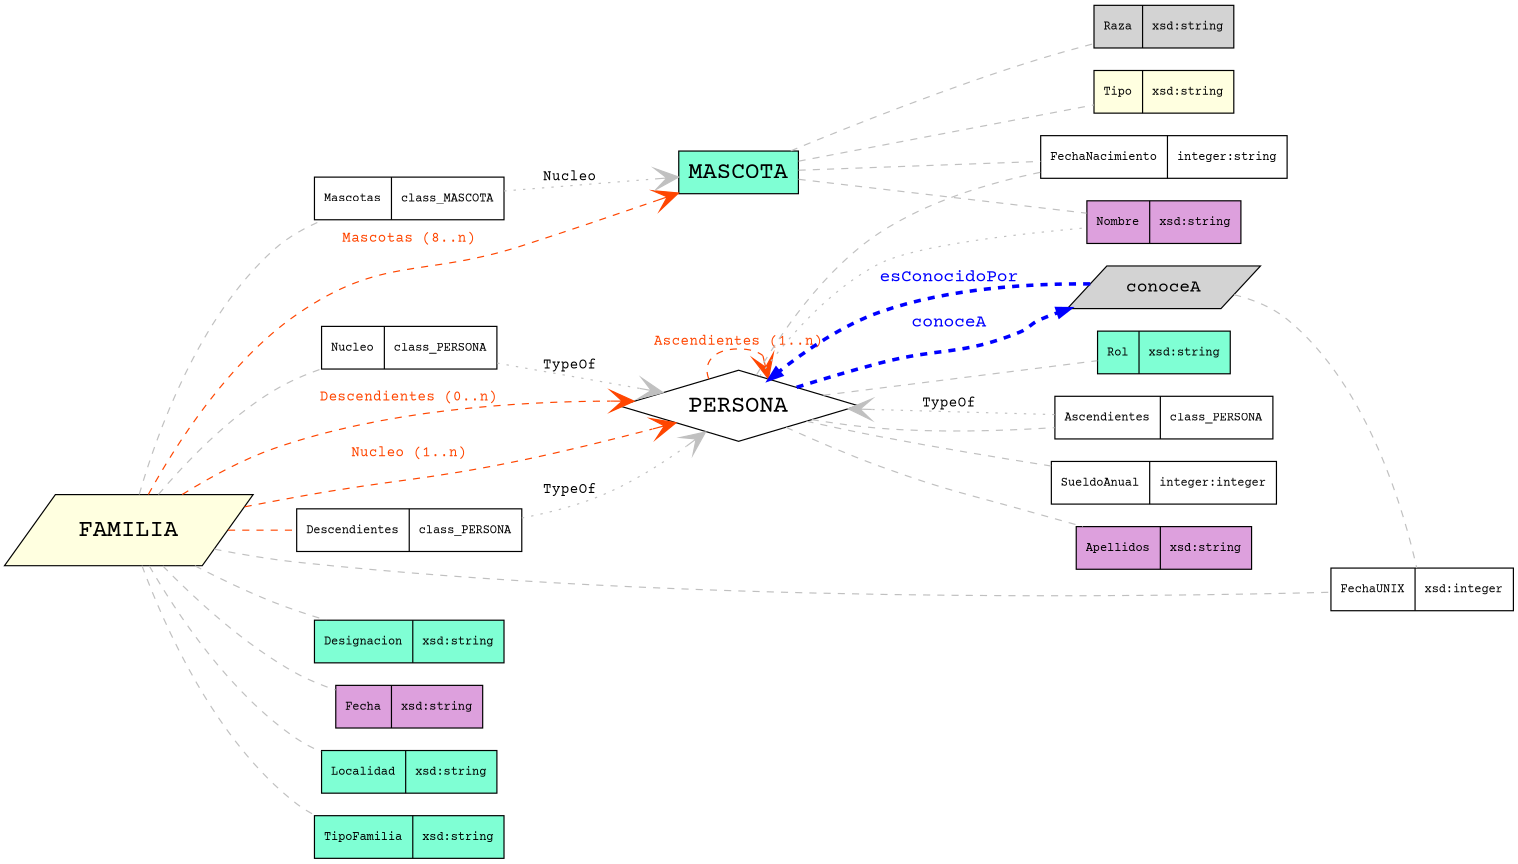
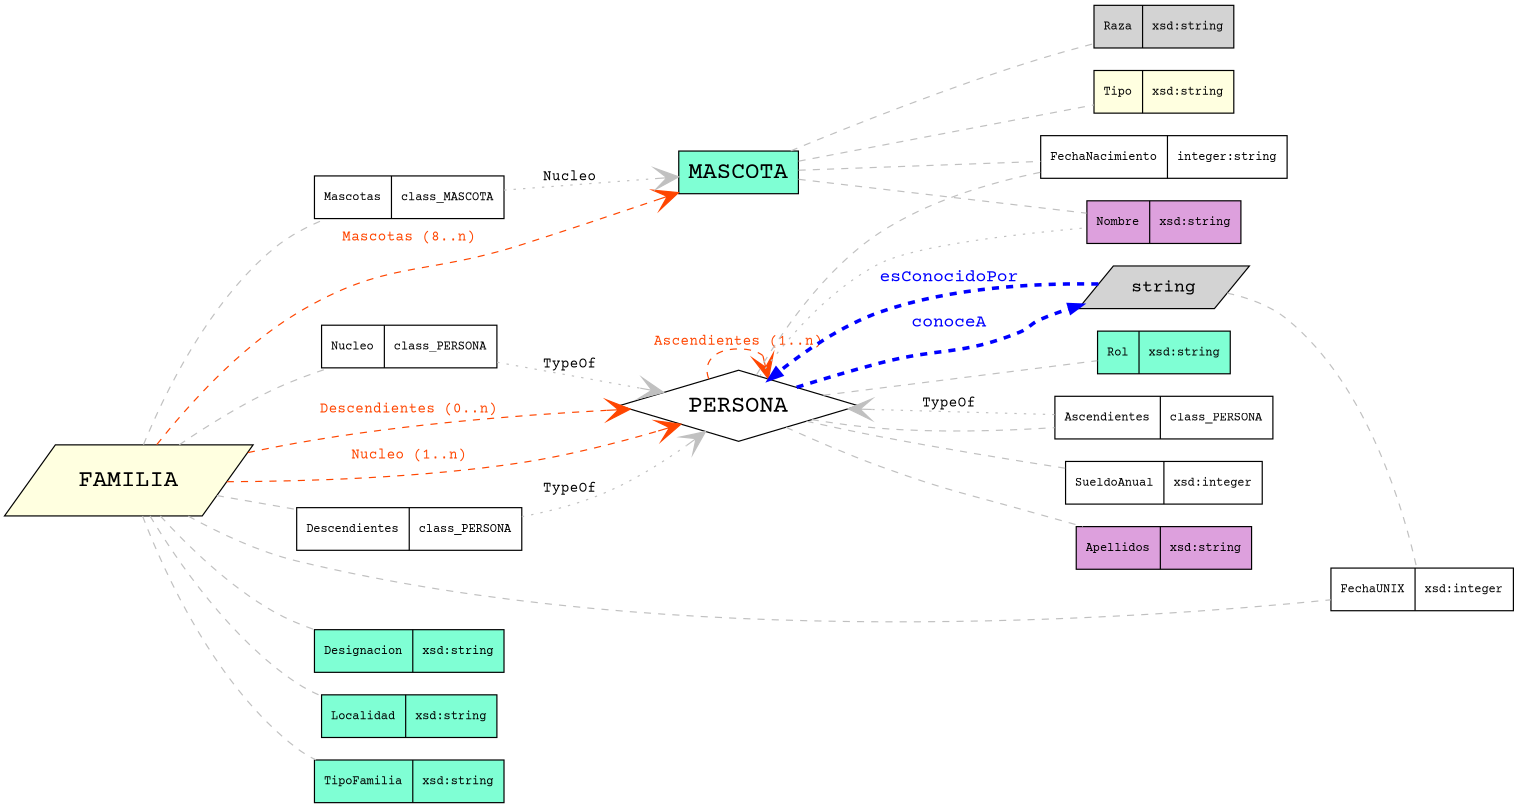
node "conoceA": label "conoceA" -> "string"
node "SueldoAnual": text "integer:integer" -> "xsd:integer"
edge "FAMILIA" -- "Descendientes": color orangered -> grey
node "Fecha": removed
